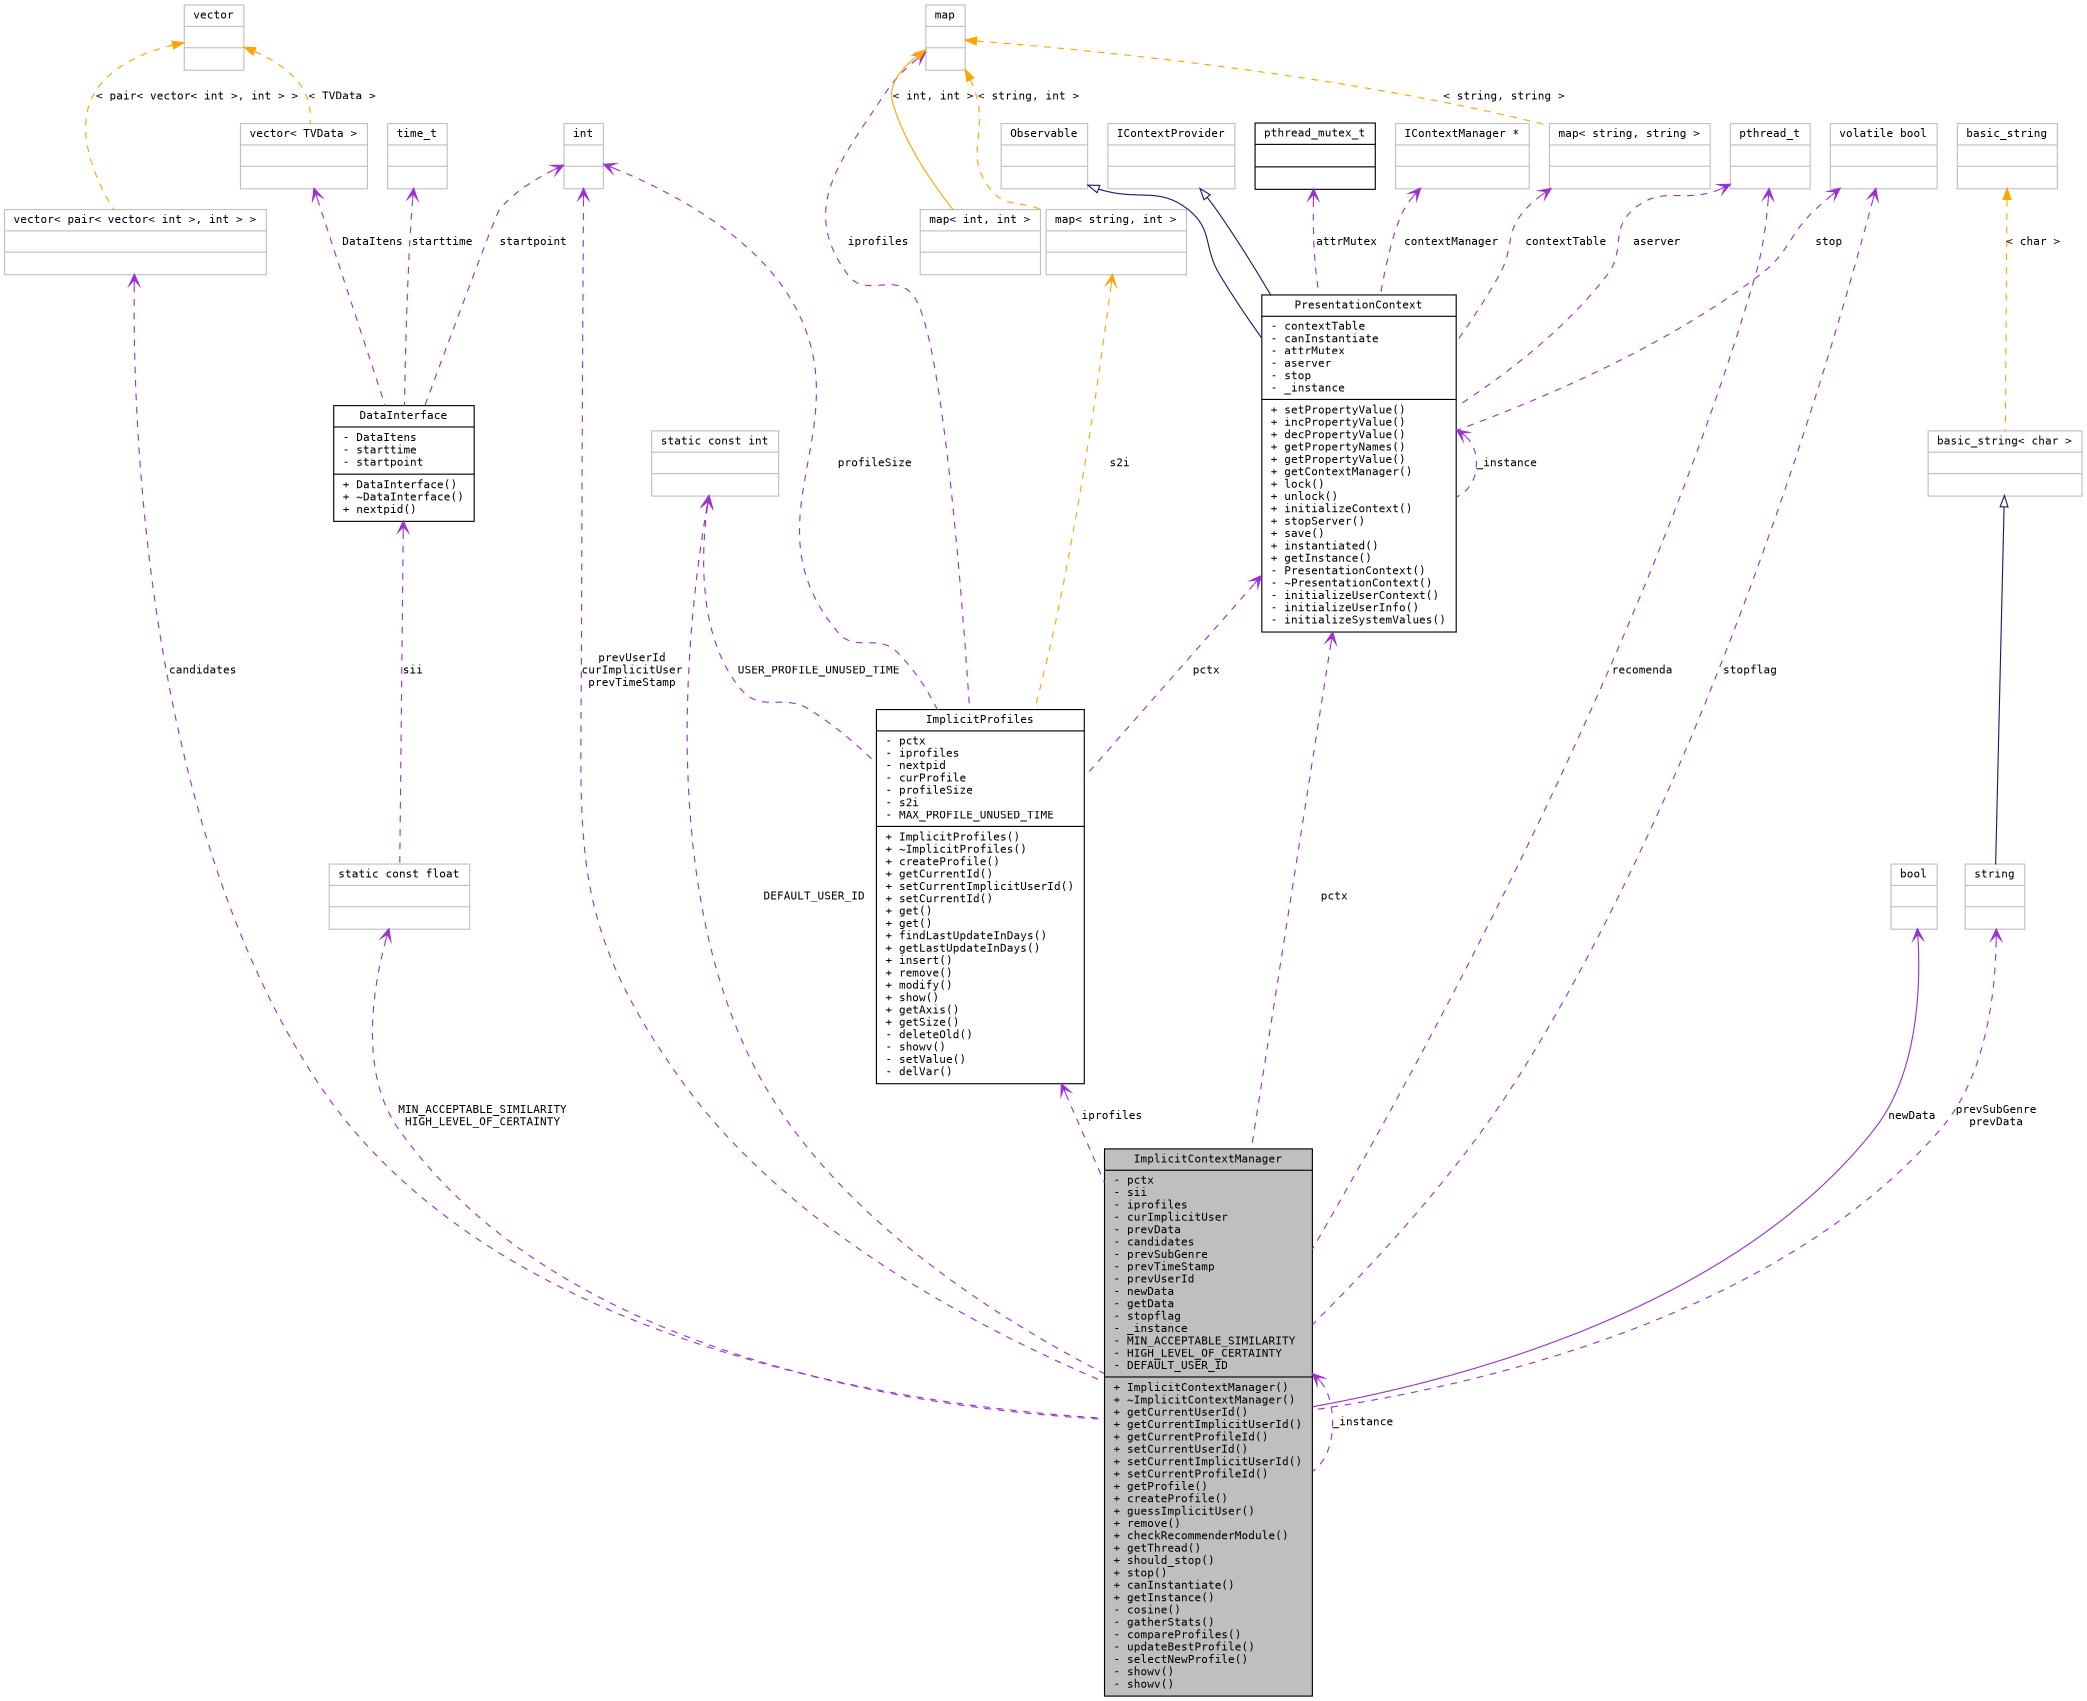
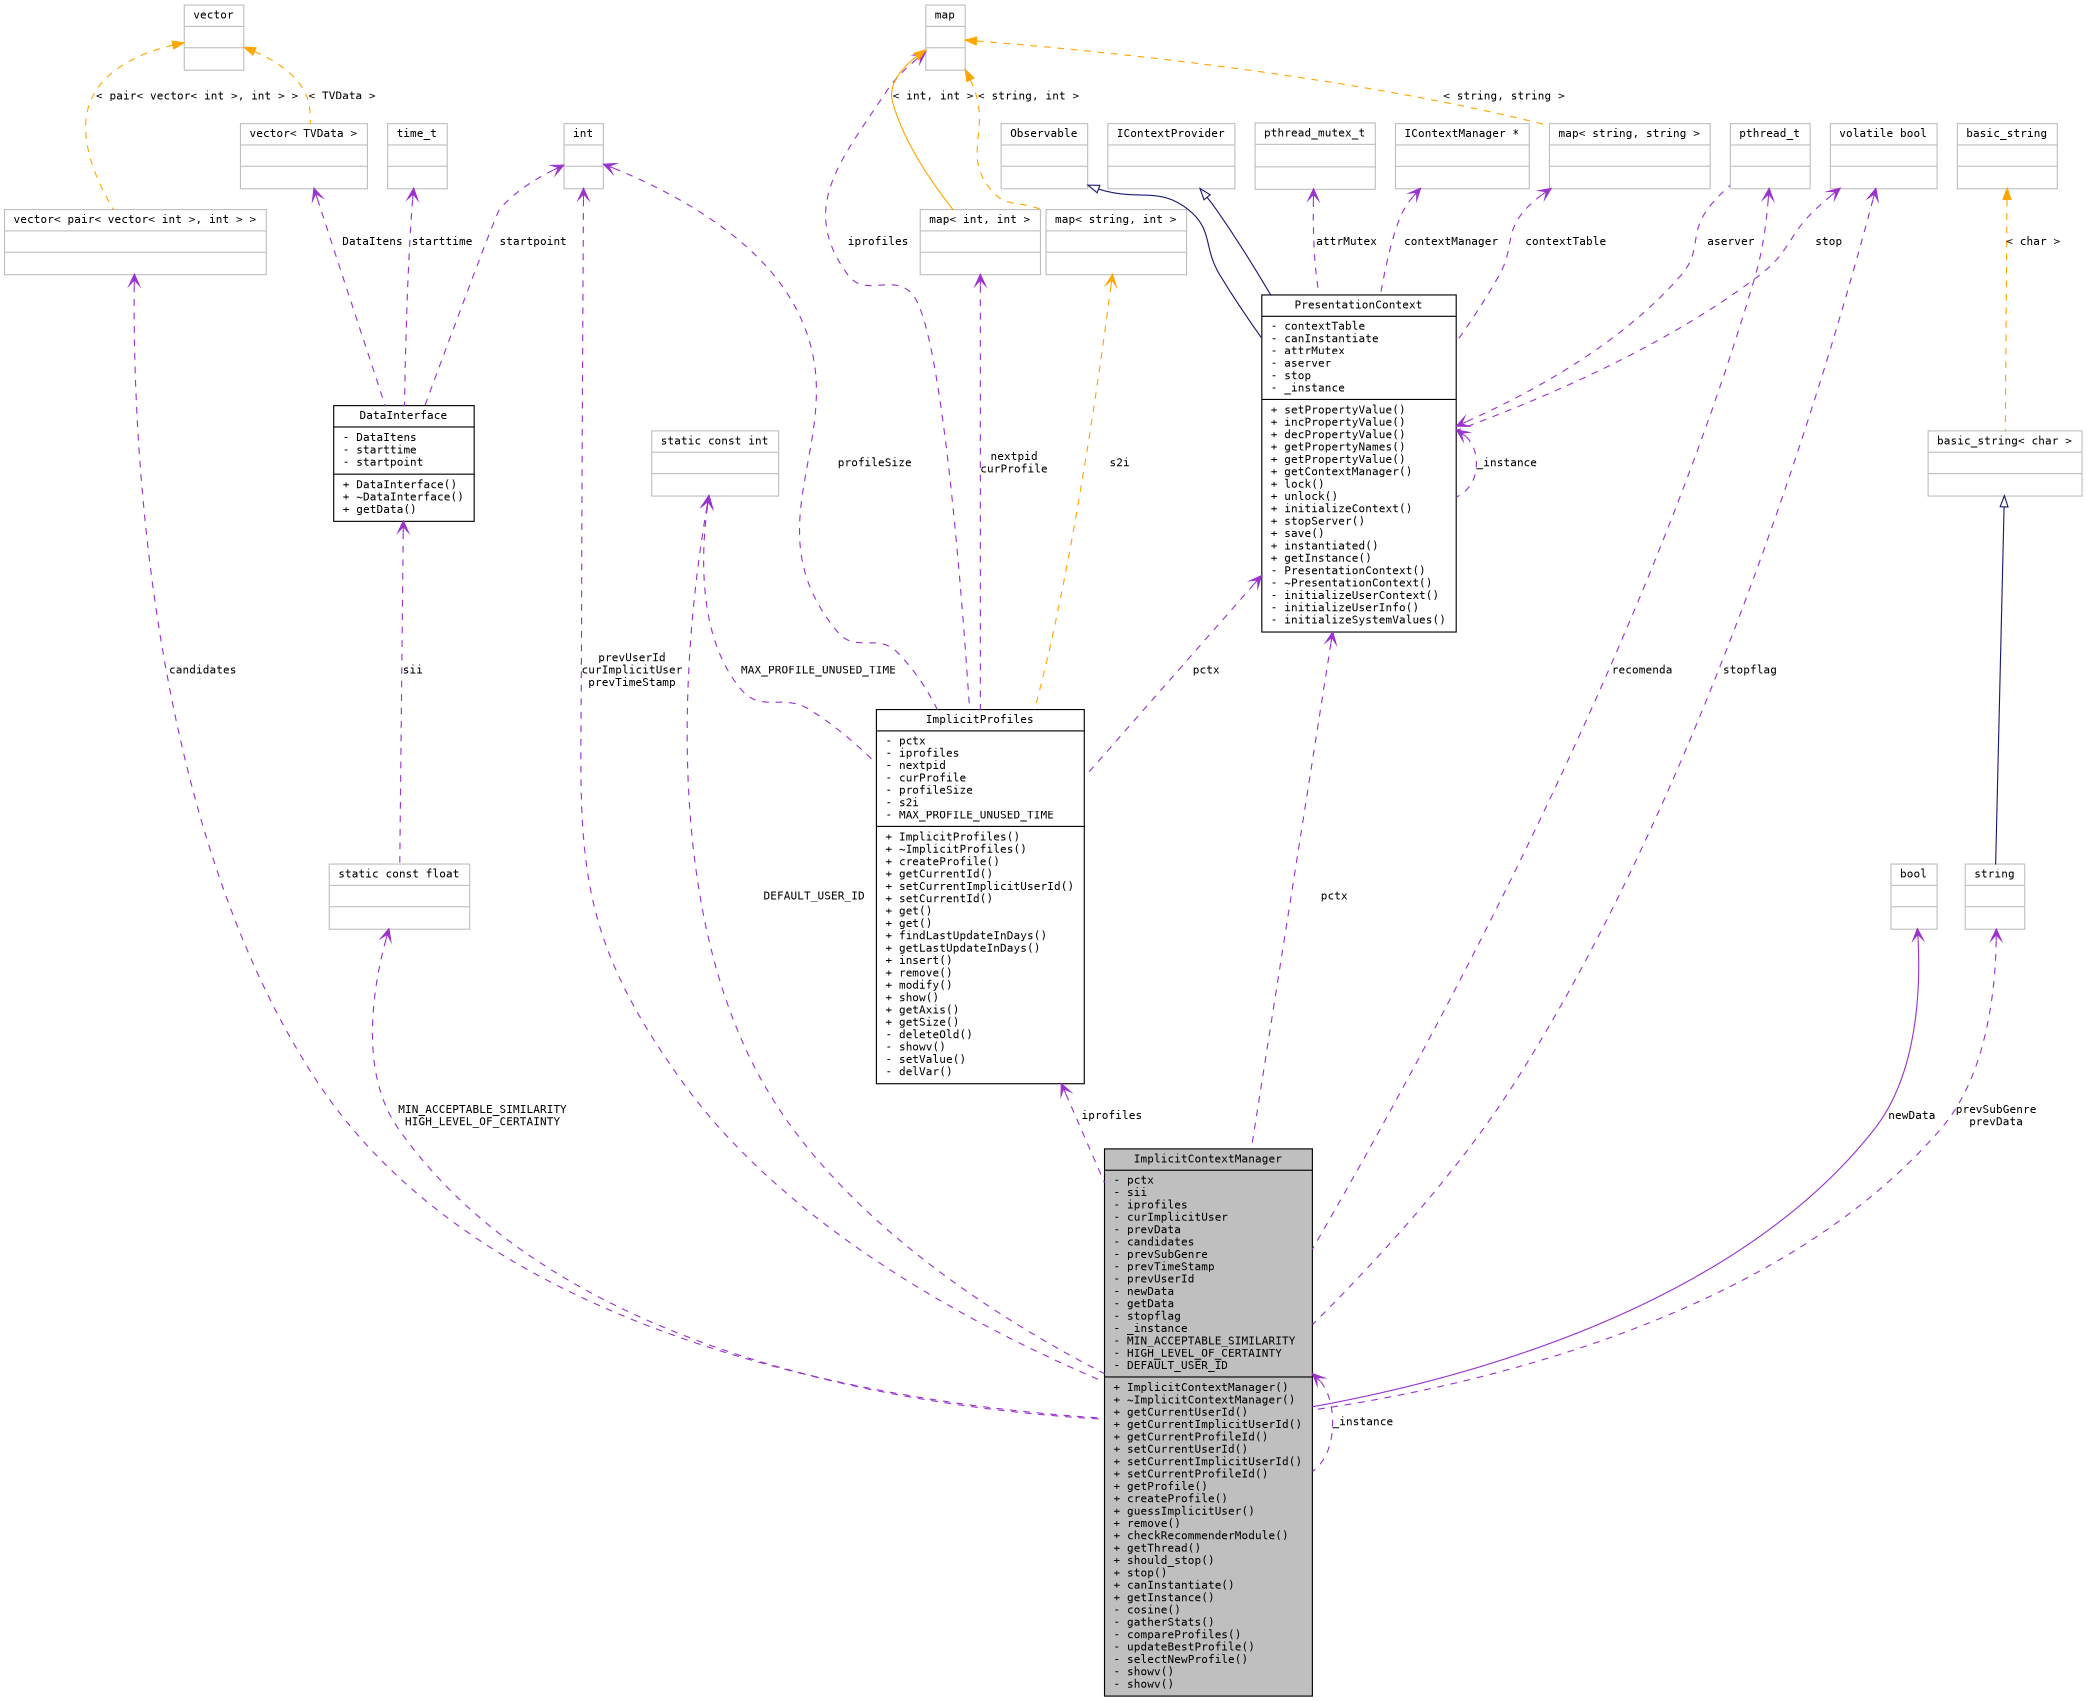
node "pthread_mutex_t": color black -> grey75
edge "PresentationContext" -> "pthread_t": reversed
edge "ImplicitProfiles" -> "map< int, int >": added, label "nextpid curProfile"
node "DataInterface": text "+ nextpid()" -> "+ getData()"
edge "ImplicitProfiles" -> "static const int": label "USER_PROFILE_UNUSED_TIME" -> "MAX_PROFILE_UNUSED_TIME"
